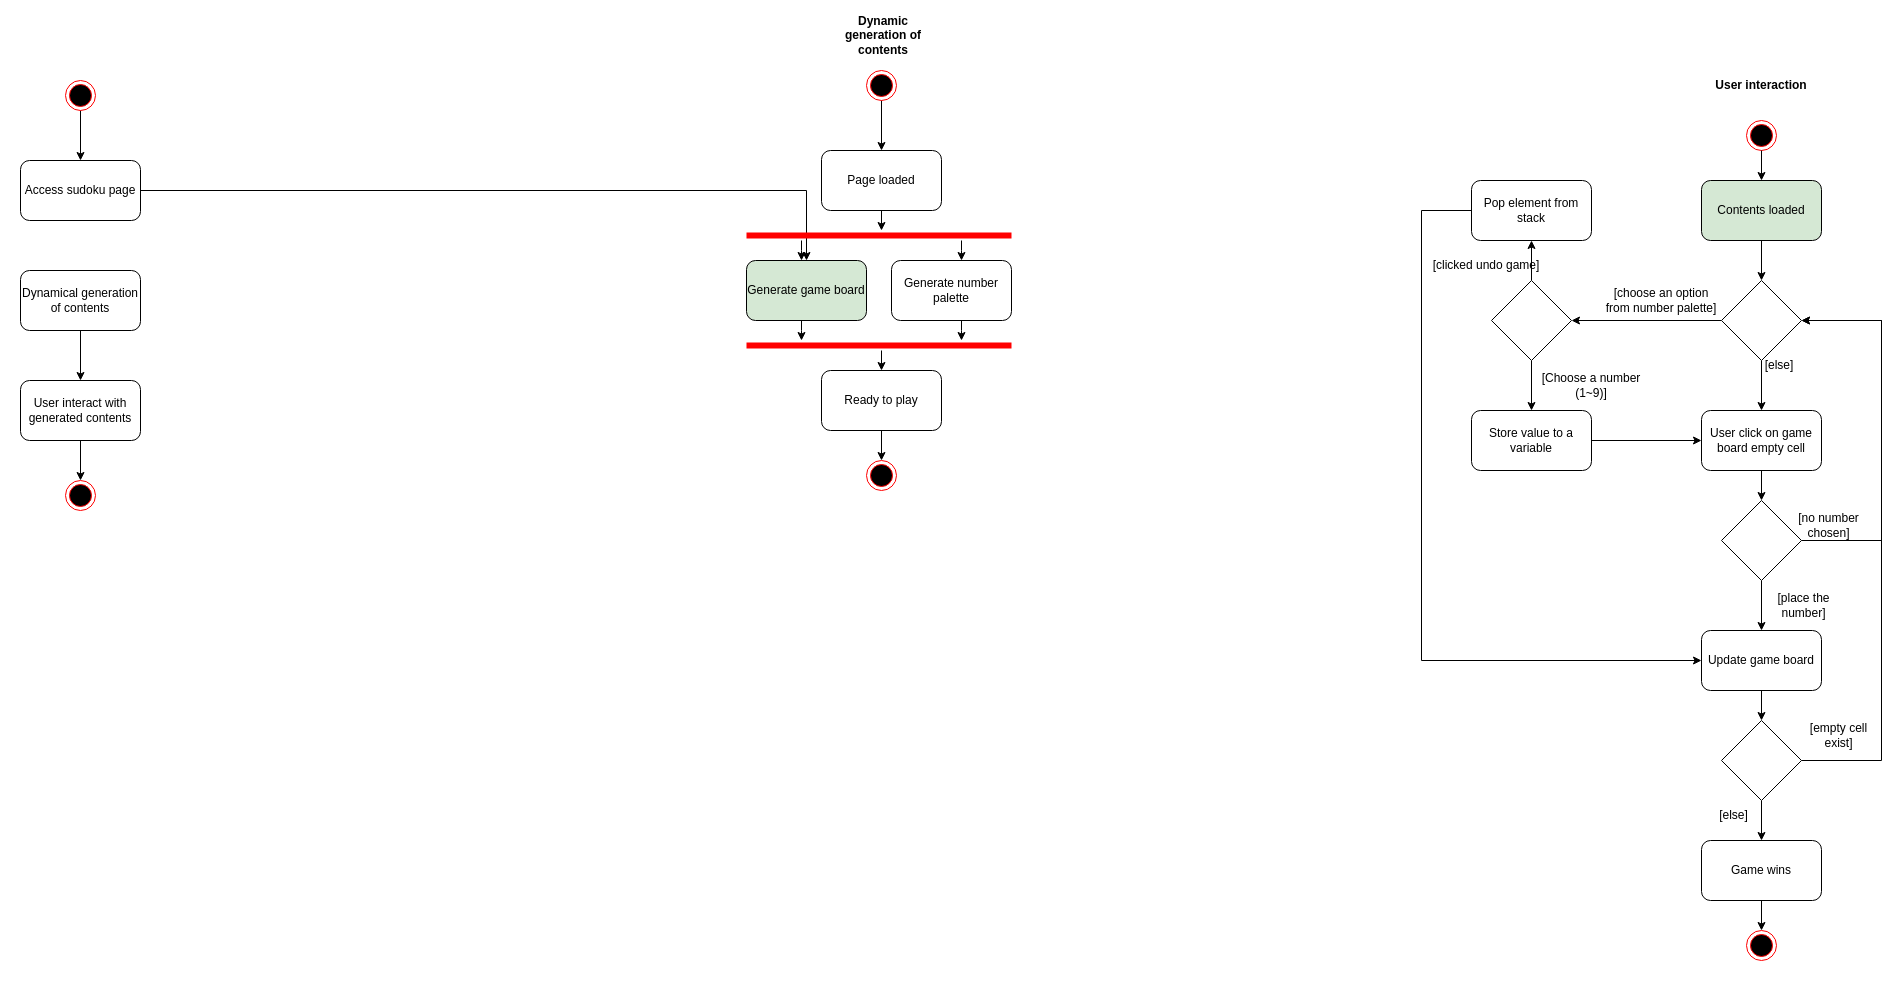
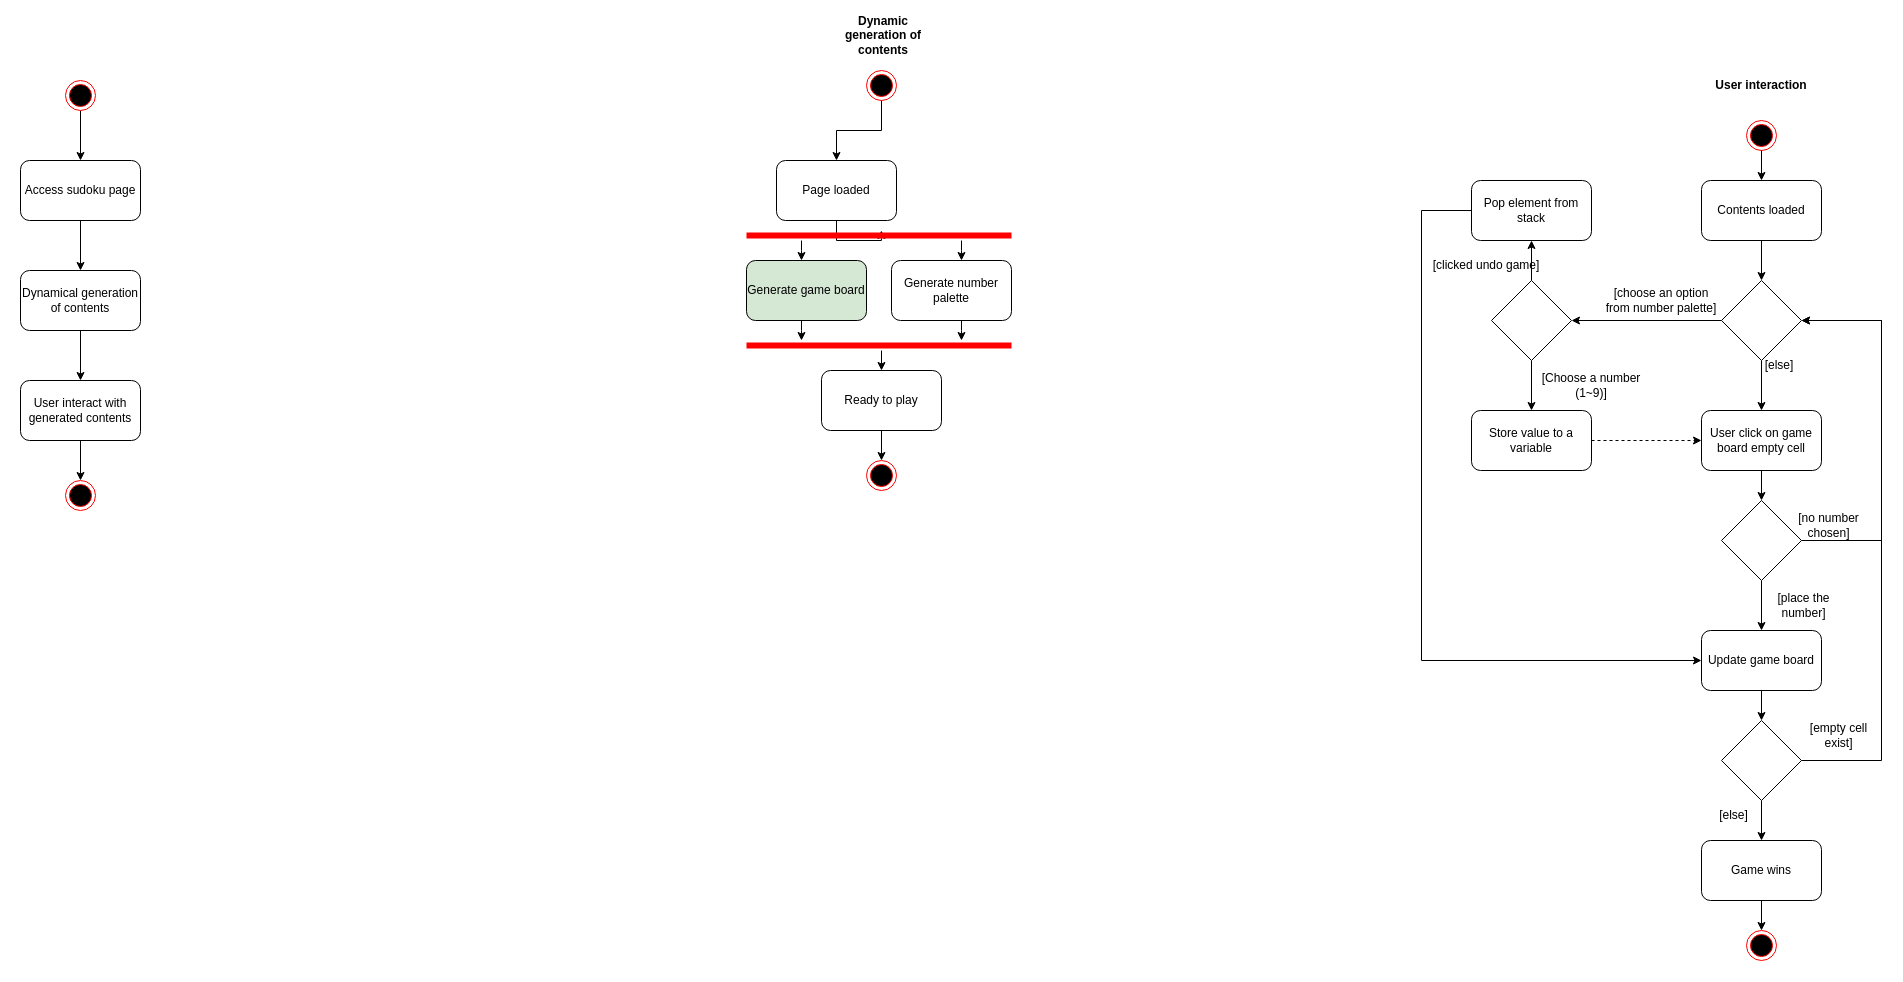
node "Page loaded": moved (882, 181) -> (837, 191)
edge "Access sudoku page" -> "Generate game board": now "Access sudoku page" -> "Dynamical generation of contents"
node "Contents loaded": fillcolor #d5e8d4 -> #ffffff
edge "Store value to a variable" -> "User click on game board empty cell": style solid -> dashed
